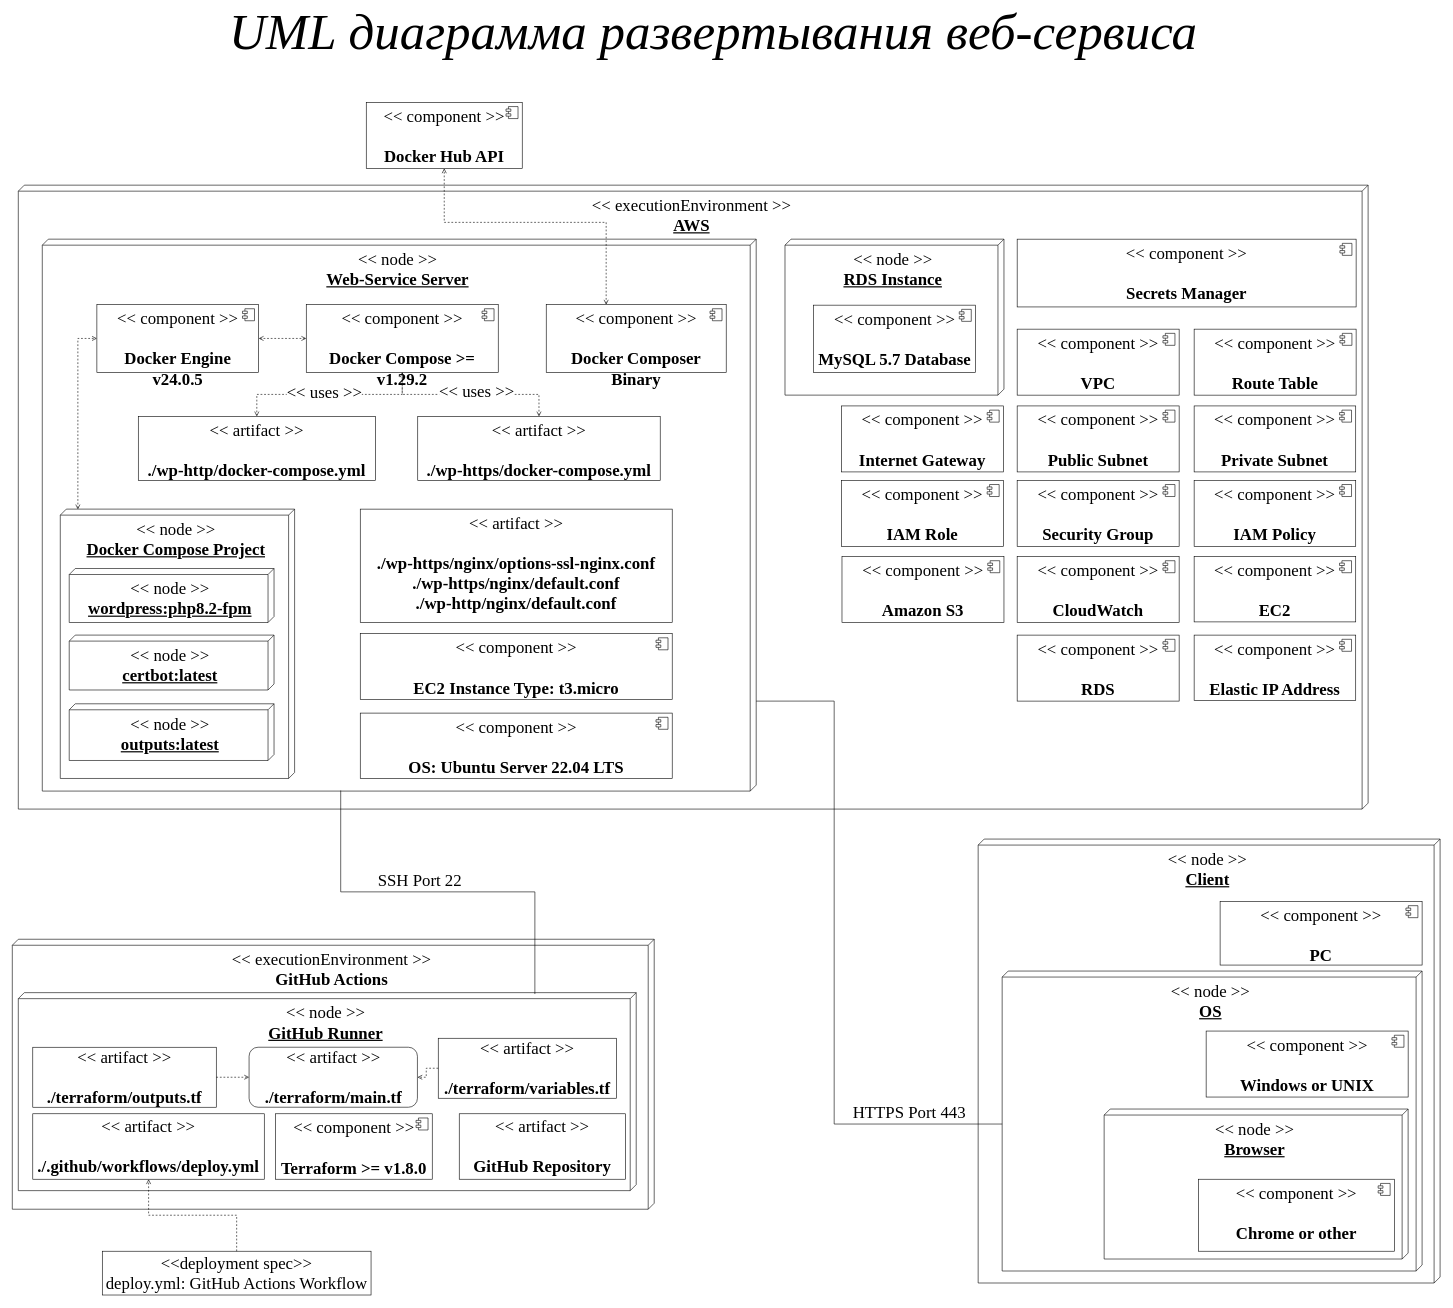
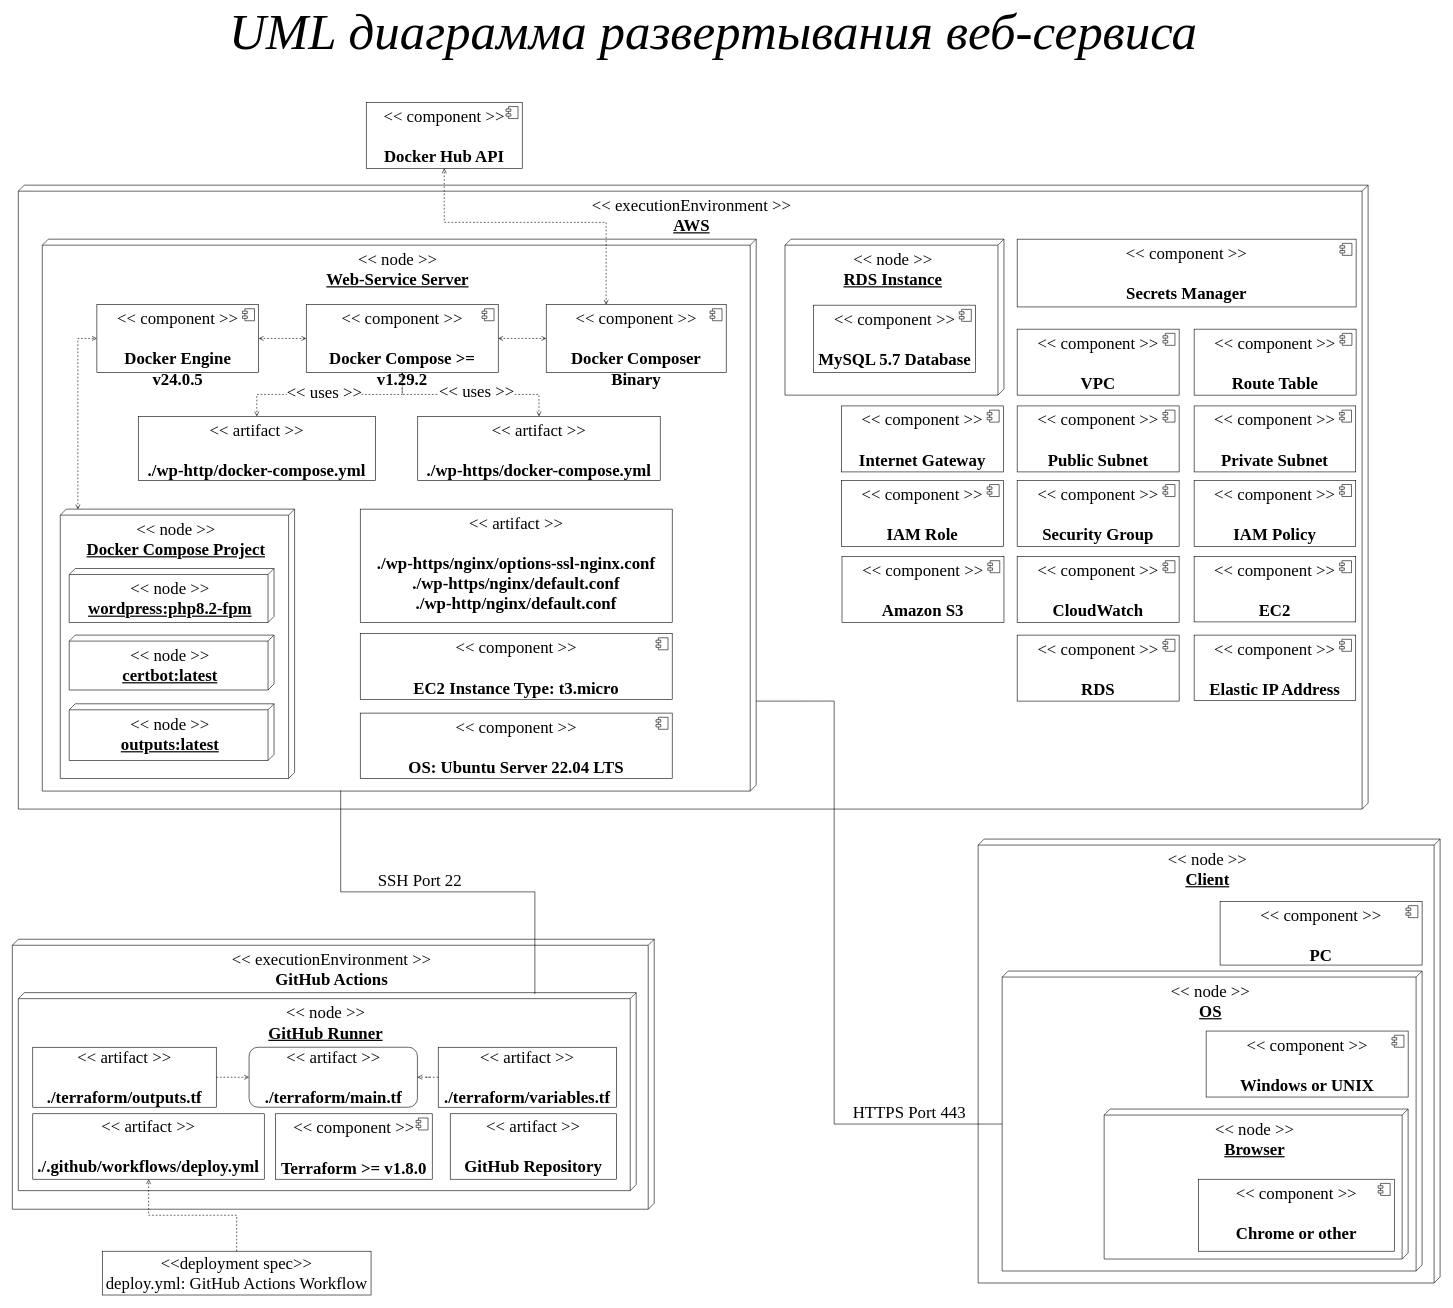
edge "<< component >> Docker Compose >= v1.29.2" -- "<< component >> Docker Composer Binary": added
node "<< artifact >>./terraform/variables.tf": moved (527, 1068) -> (527, 1077)
node "<< artifact >>GitHub Repository": moved (542, 1147) -> (533, 1147)
